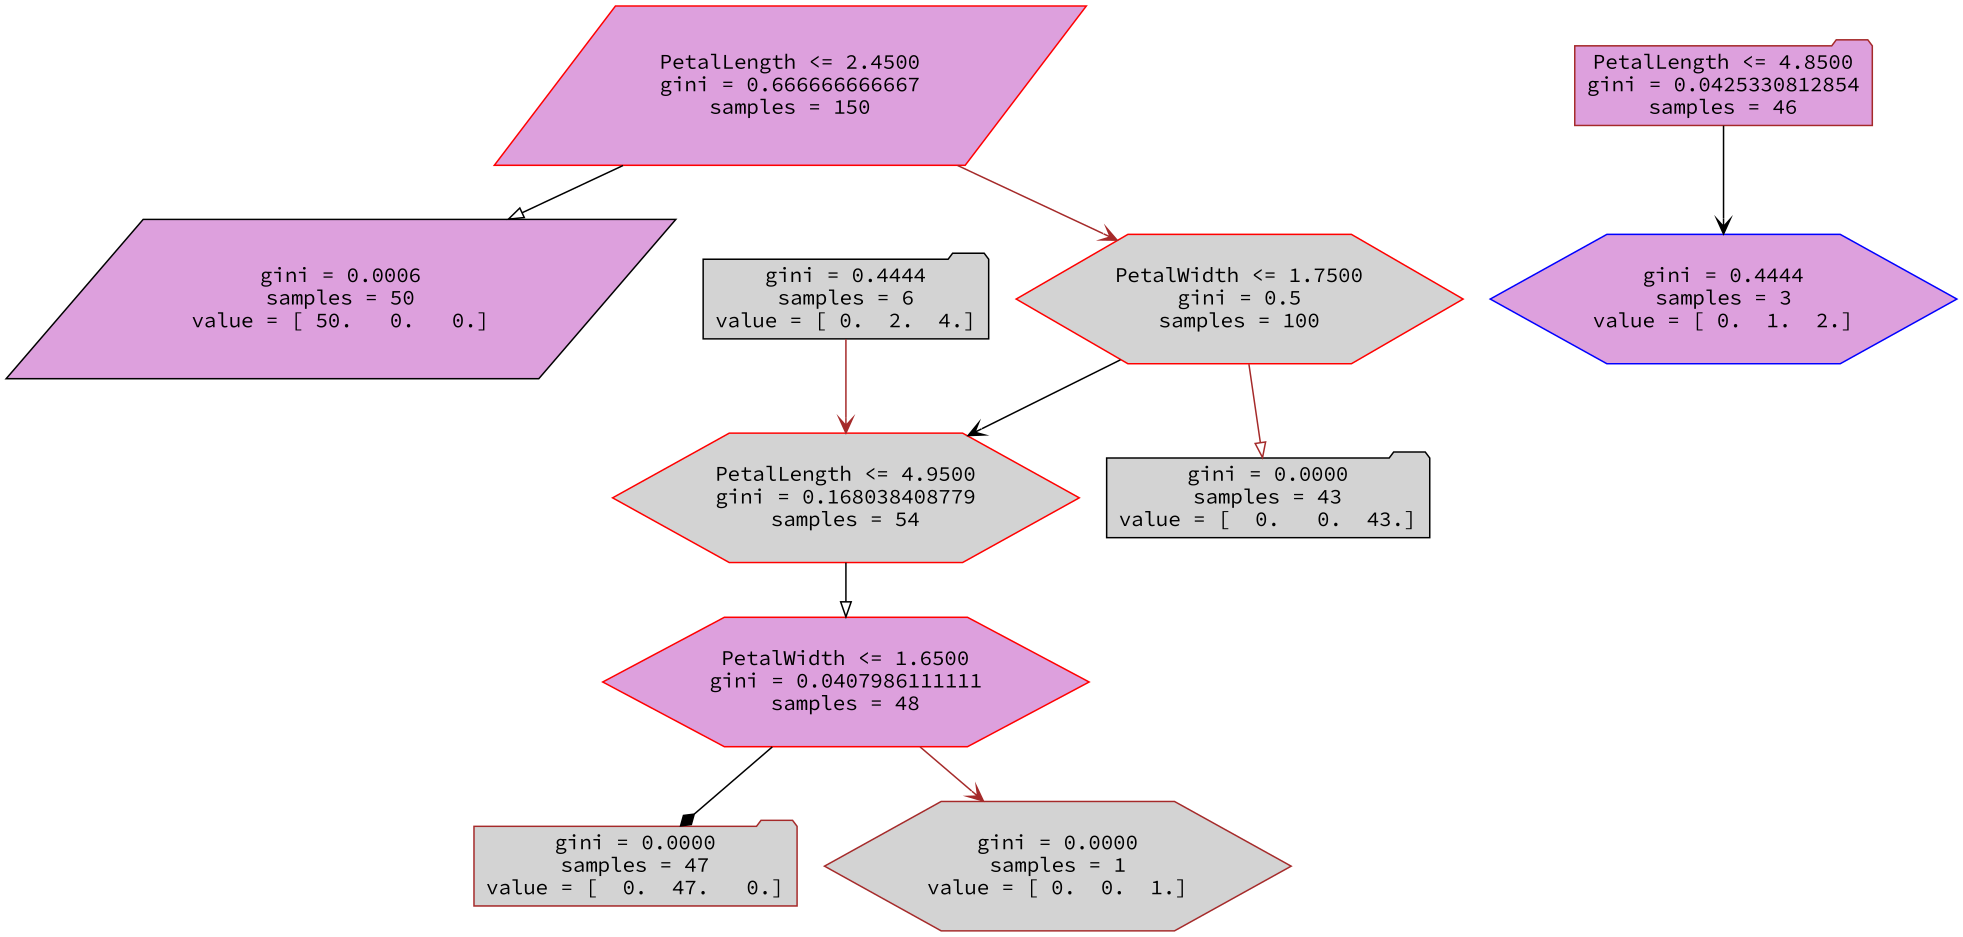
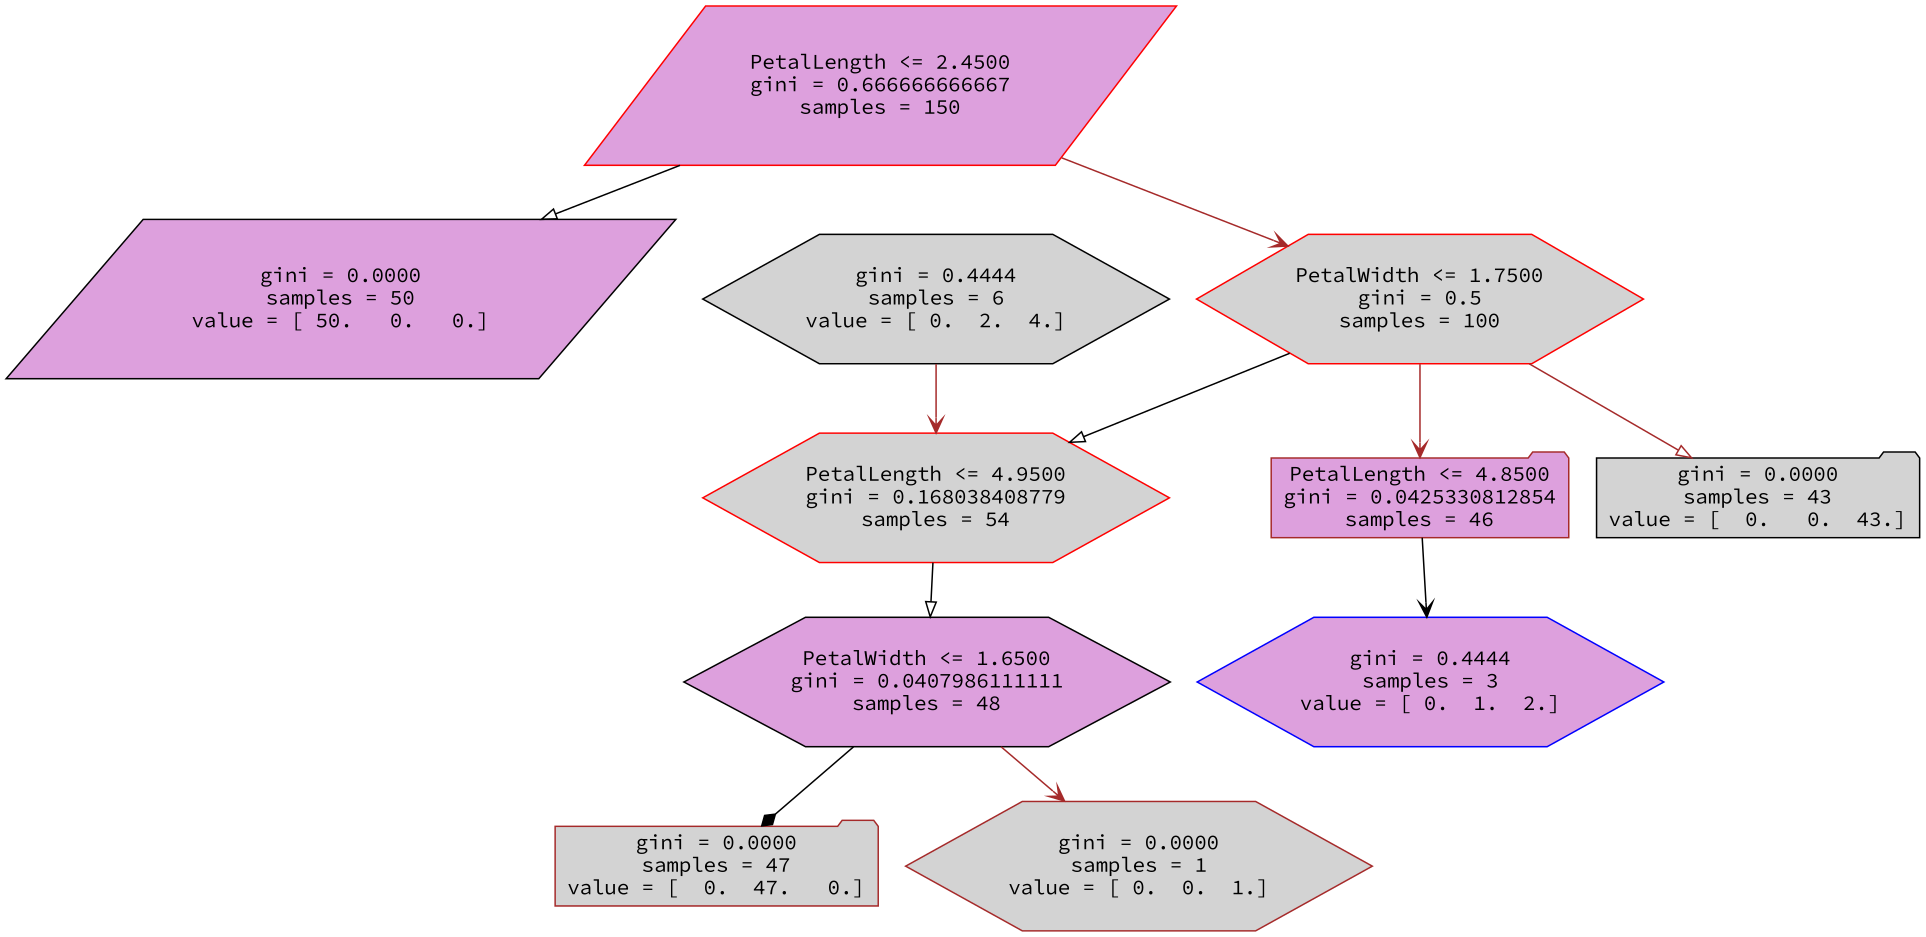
node "gini = 0.0006 samples = 50 value = [ 50.   0.   0.]": label "gini = 0.0006 samples = 50 value = [ 50.   0.   0.]" -> "gini = 0.0000 samples = 50 value = [ 50.   0.   0.]"
node "gini = 0.4444 samples = 6 value = [ 0.  2.  4.]": shape folder -> hexagon
edge "PetalWidth <= 1.7500 gini = 0.5 samples = 100" -> "PetalLength <= 4.9500 gini = 0.168038408779 samples = 54": arrowhead vee -> onormal
edge "PetalWidth <= 1.7500 gini = 0.5 samples = 100" -> "PetalLength <= 4.8500 gini = 0.0425330812854 samples = 46": added
node "PetalWidth <= 1.6500 gini = 0.0407986111111 samples = 48": color red -> black
